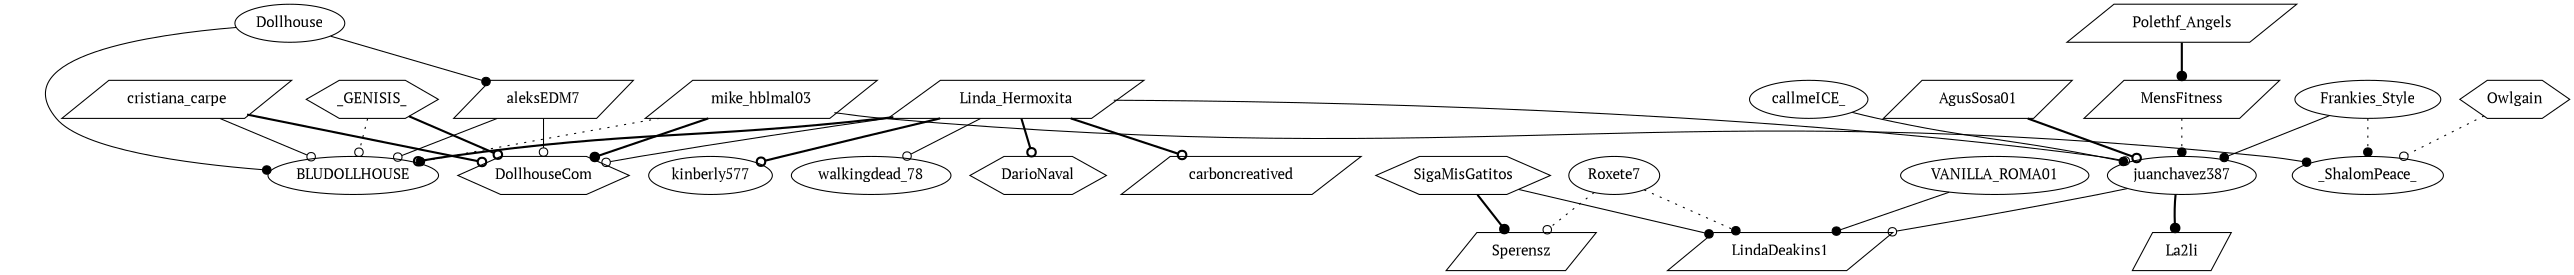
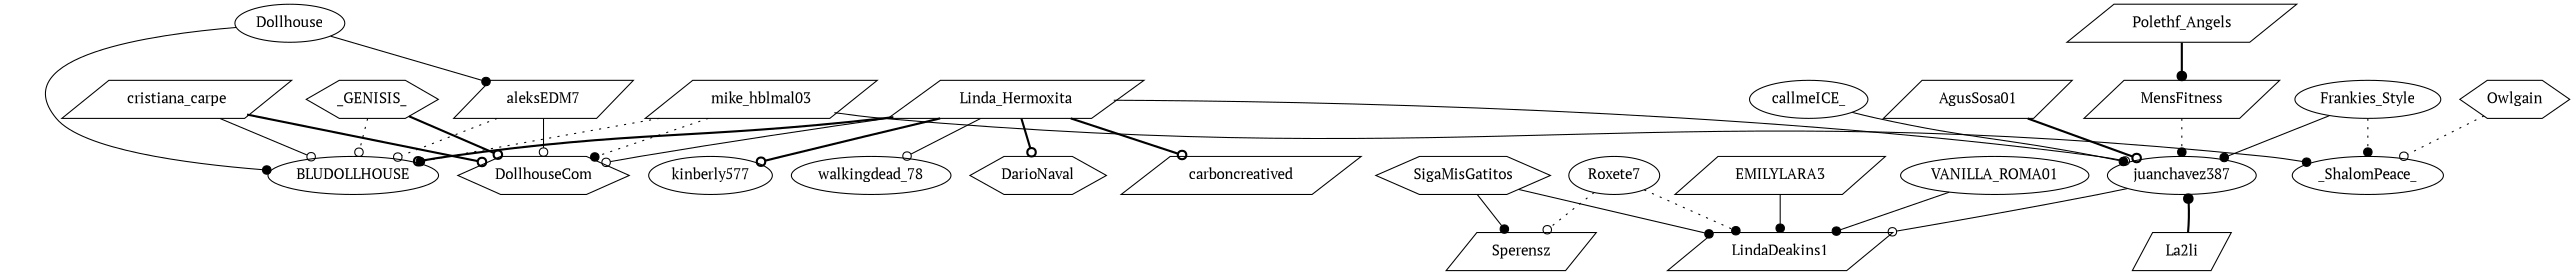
edge "aleksEDM7" -> "BLUDOLLHOUSE": style solid -> dotted
edge "mike_hblmal03" -> "DollhouseCom": style bold -> dotted
node "EMILYLARA3": added
edge "juanchavez387" -> "La2li": reversed
edge "SigaMisGatitos" -> "Sperensz": style bold -> solid
